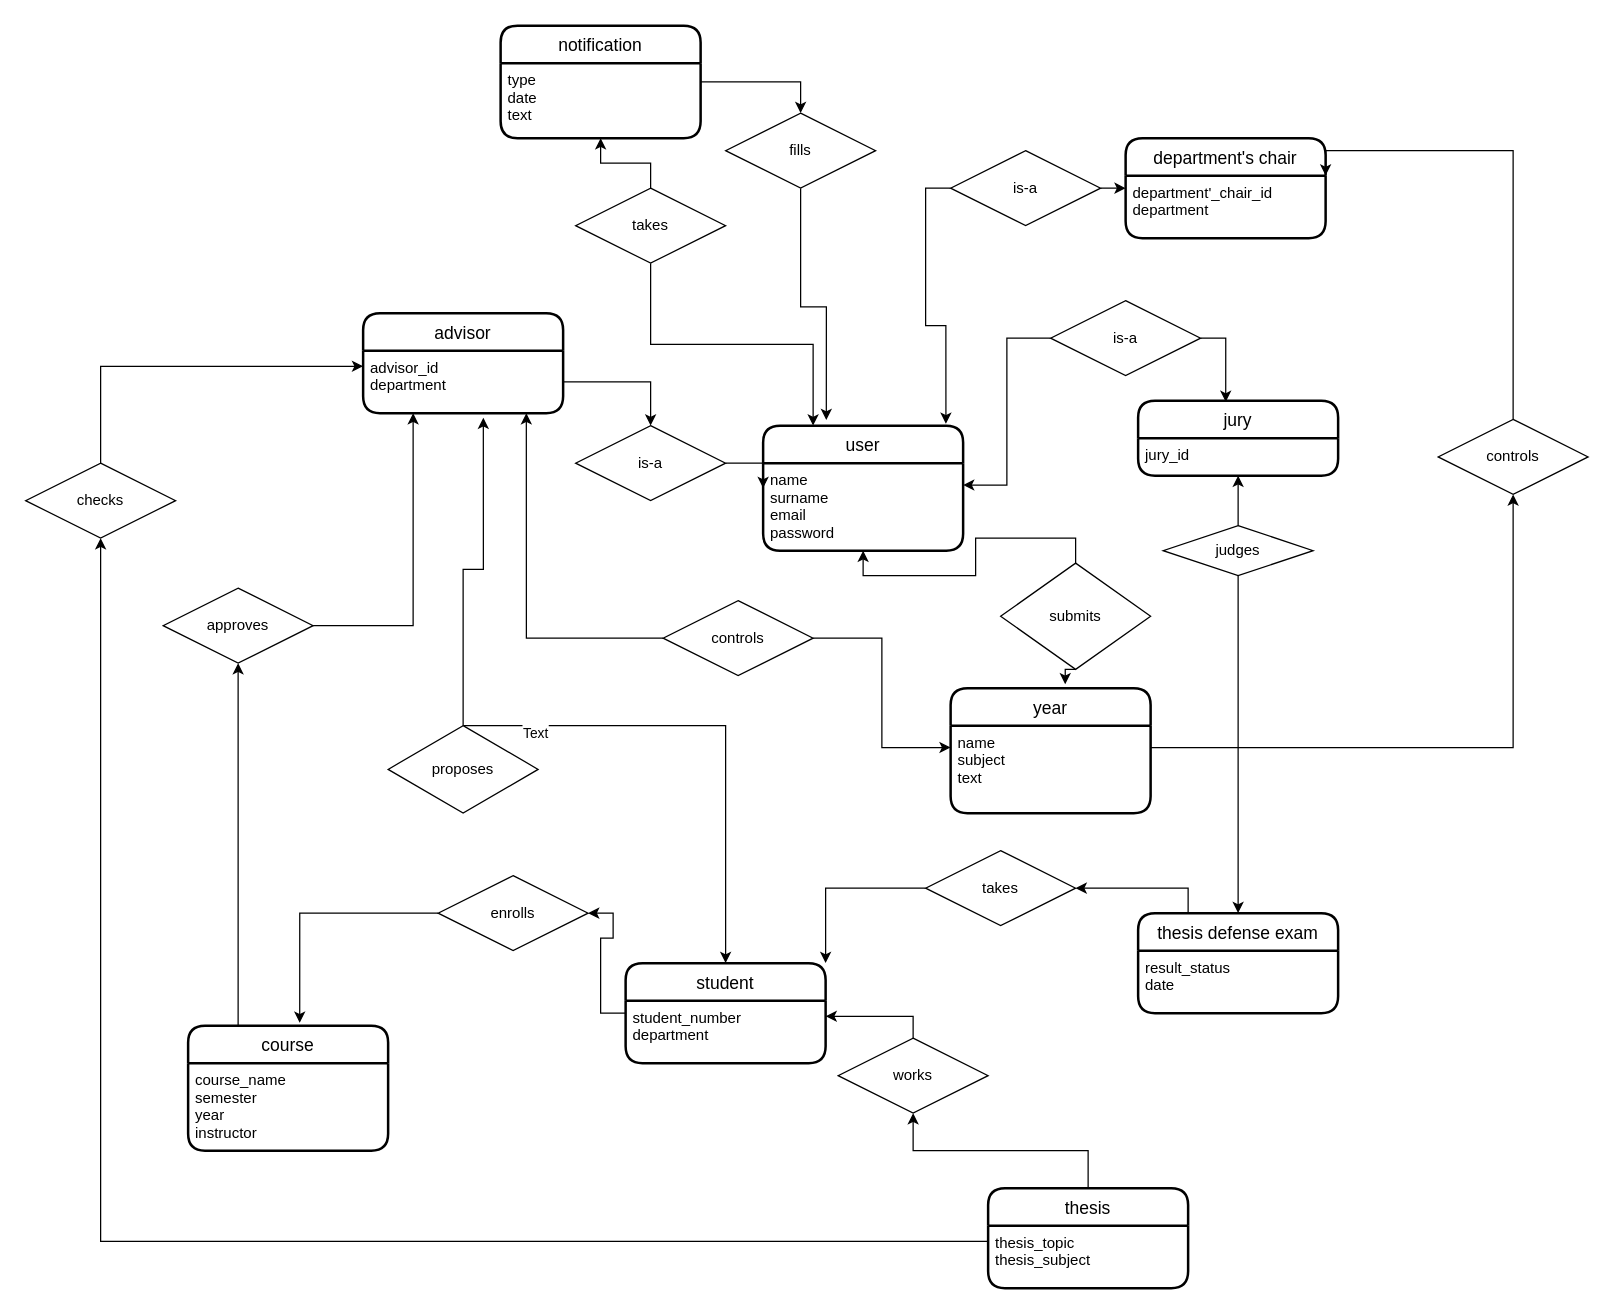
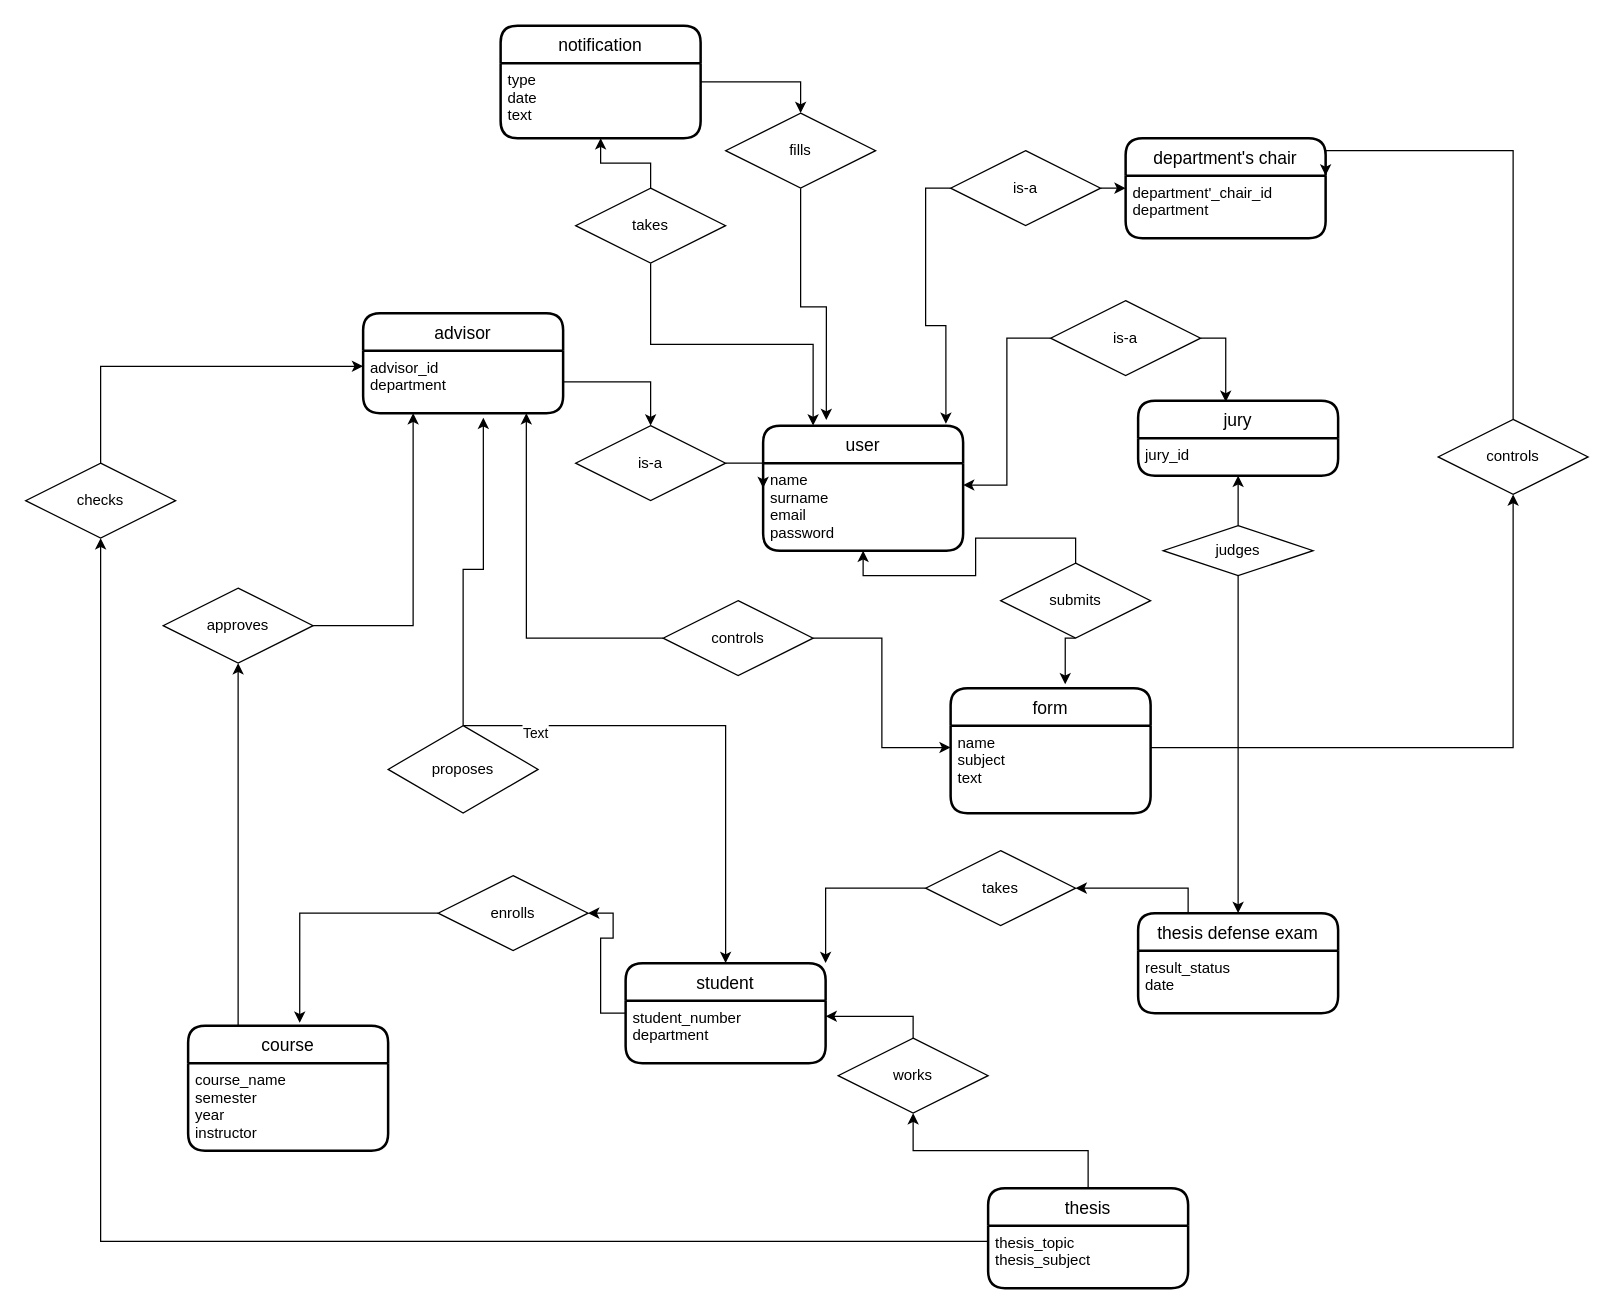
node "submits": size 150x106 -> 150x75
node "year": label "year" -> "form"
